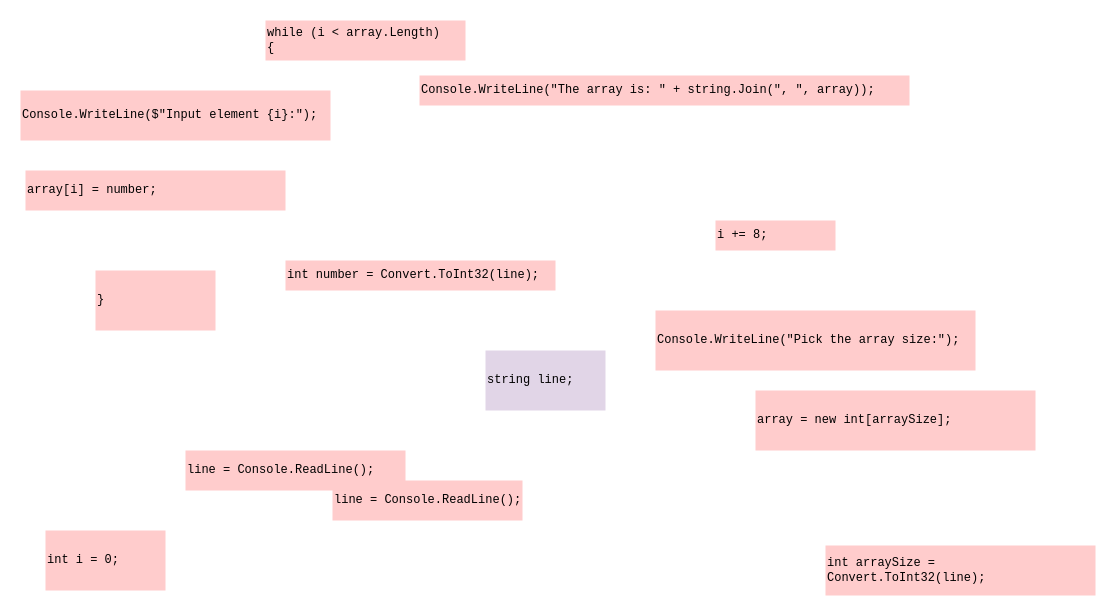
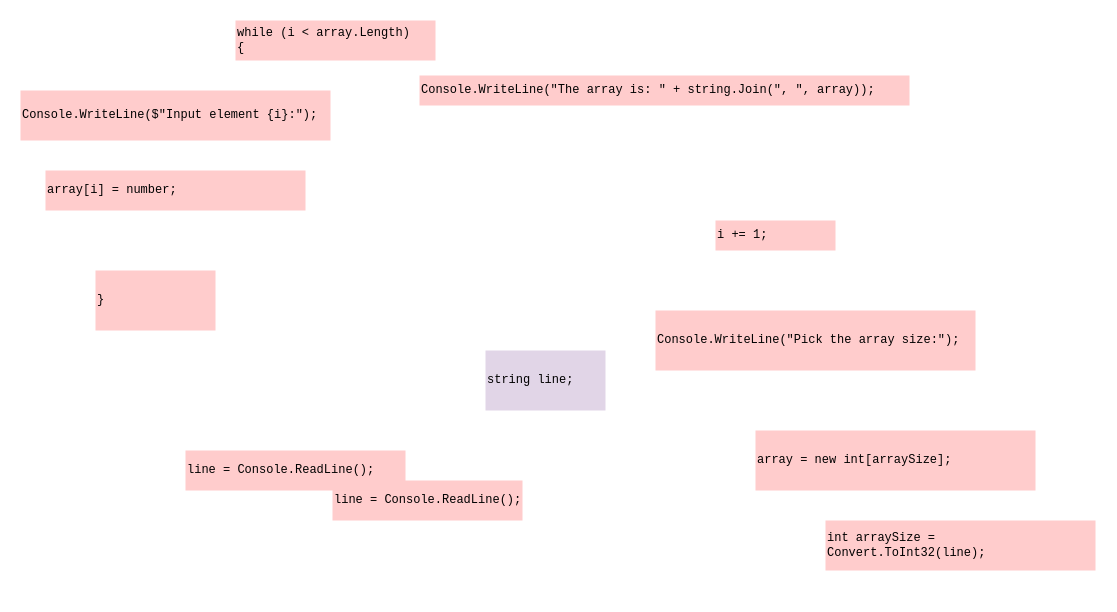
node "while (i < array.Length) {": moved (366, 41) -> (336, 41)
node "array[i] = number;": moved (156, 191) -> (176, 191)
node "i += 8;": label "i += 8;" -> "i += 1;"
node "int number = Convert.ToInt32(line);": removed
node "array = new int[arraySize];": moved (896, 421) -> (896, 461)
node "int i = 0;": removed
node "int arraySize = Convert.ToInt32(line);": moved (961, 571) -> (961, 546)
